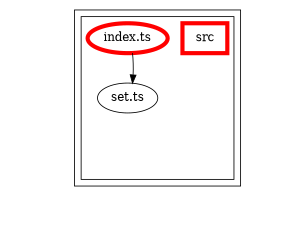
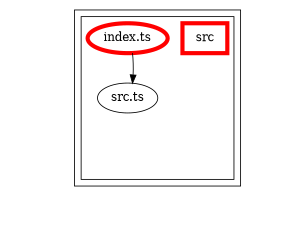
node "set.ts": label "set.ts" -> "src.ts"
